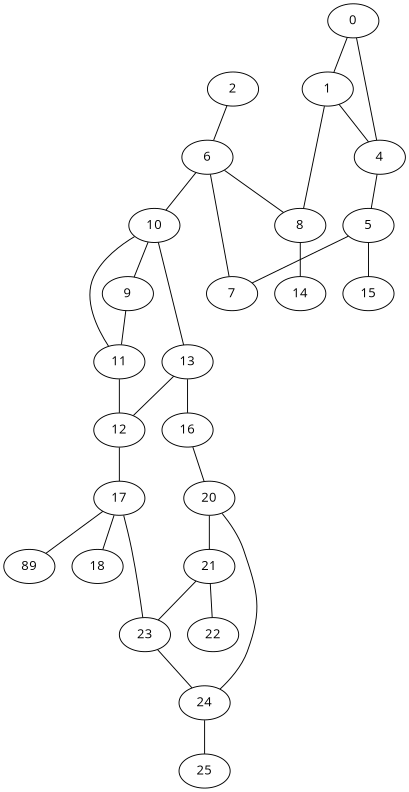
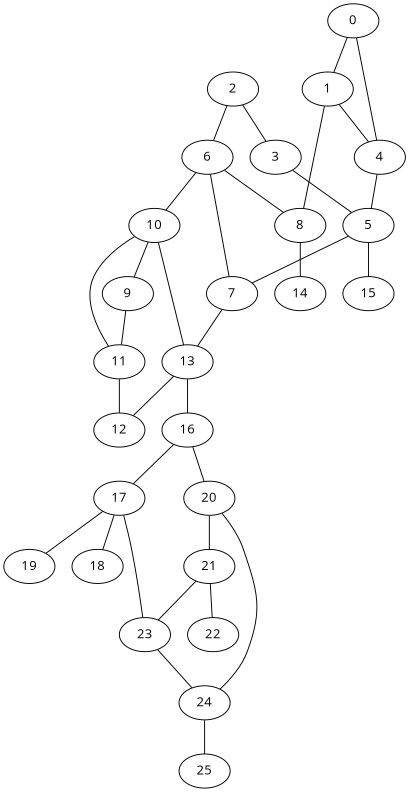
node "3": added
edge "7" -- "13": added
edge "12" -- "17": now "16" -- "17"
node "89": label "89" -> "19"
